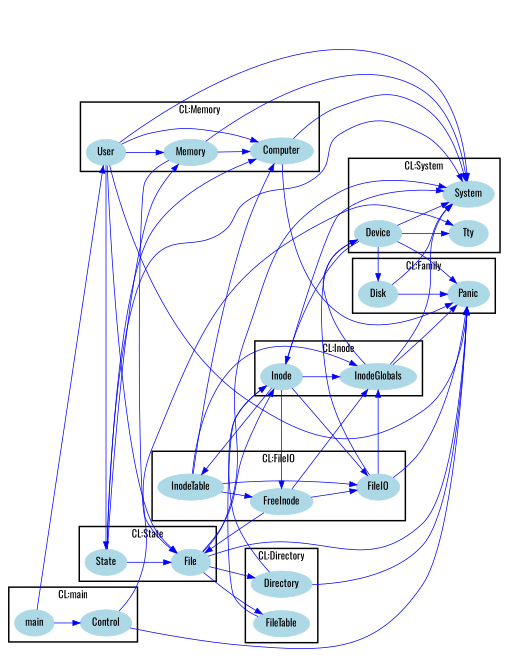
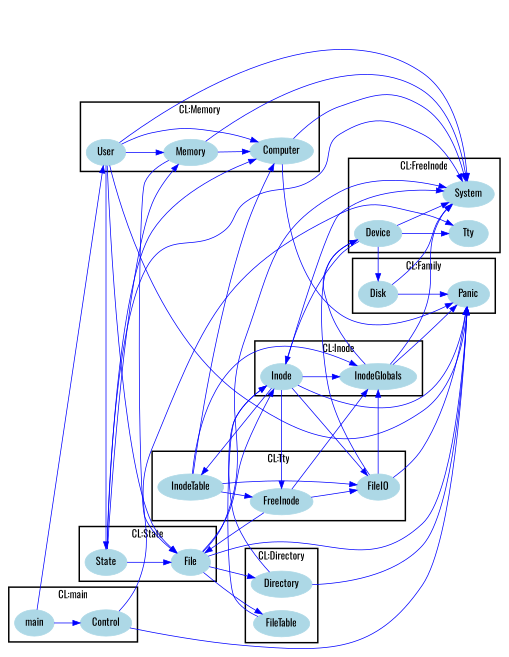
cluster "CL:System": label "CL:System" -> "CL:FreeInode"
edge "Device" -> "Panic": now "Inode" -> "Panic"
cluster "CL:FileIO": label "CL:FileIO" -> "CL:Tty"
